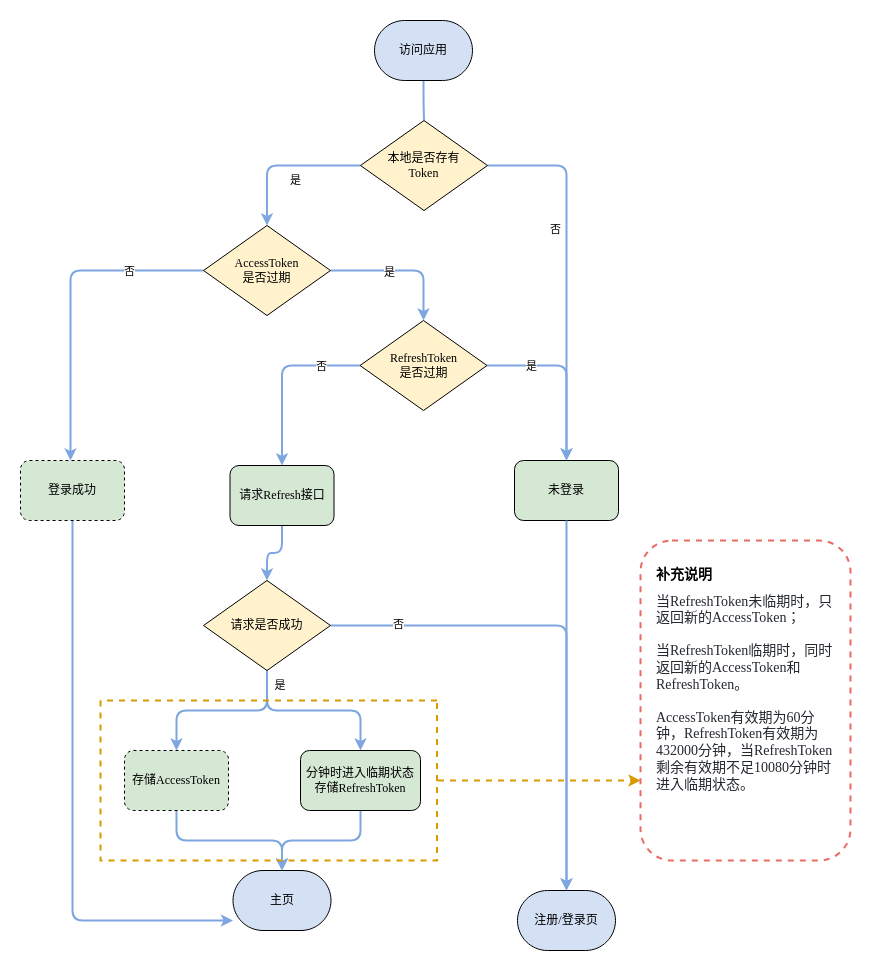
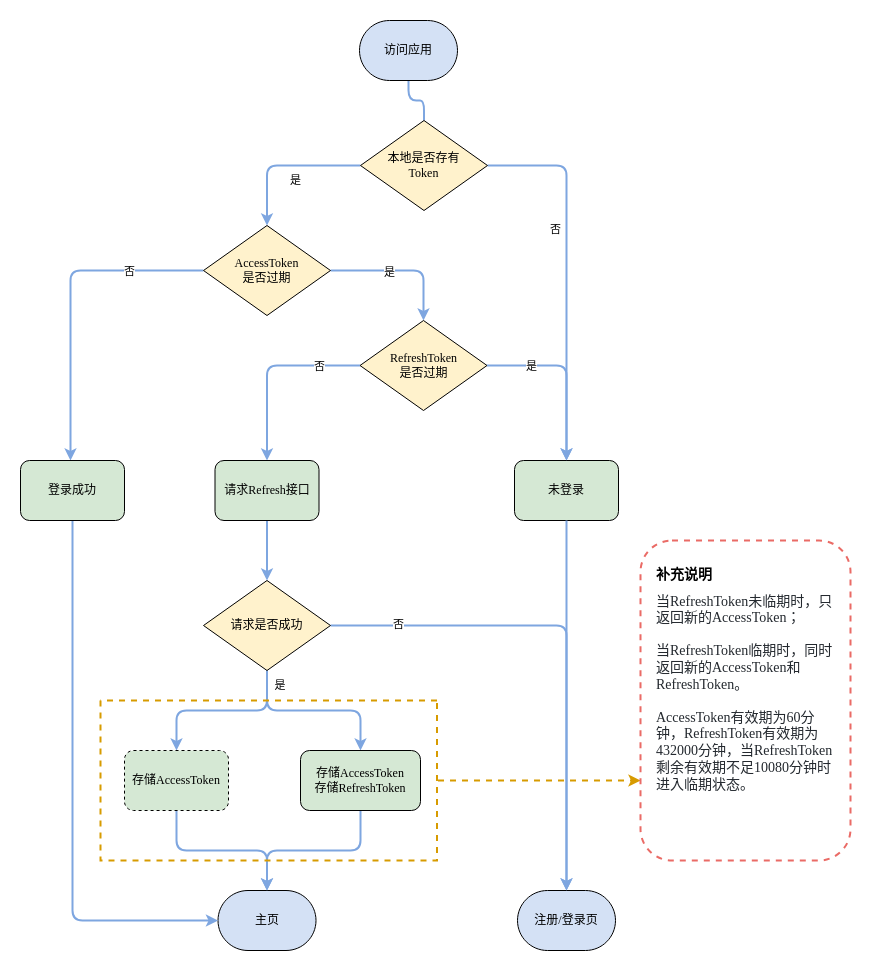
node "访问应用": moved (424, 51) -> (409, 51)
node "登录成功": style dashed -> solid
node "请求Refresh接口": moved (282, 496) -> (267, 491)
node "分钟时进入临期状态 存储RefreshToken": label "分钟时进入临期状态 存储RefreshToken" -> "存储AccessToken 存储RefreshToken"
node "主页": moved (282, 901) -> (267, 921)
